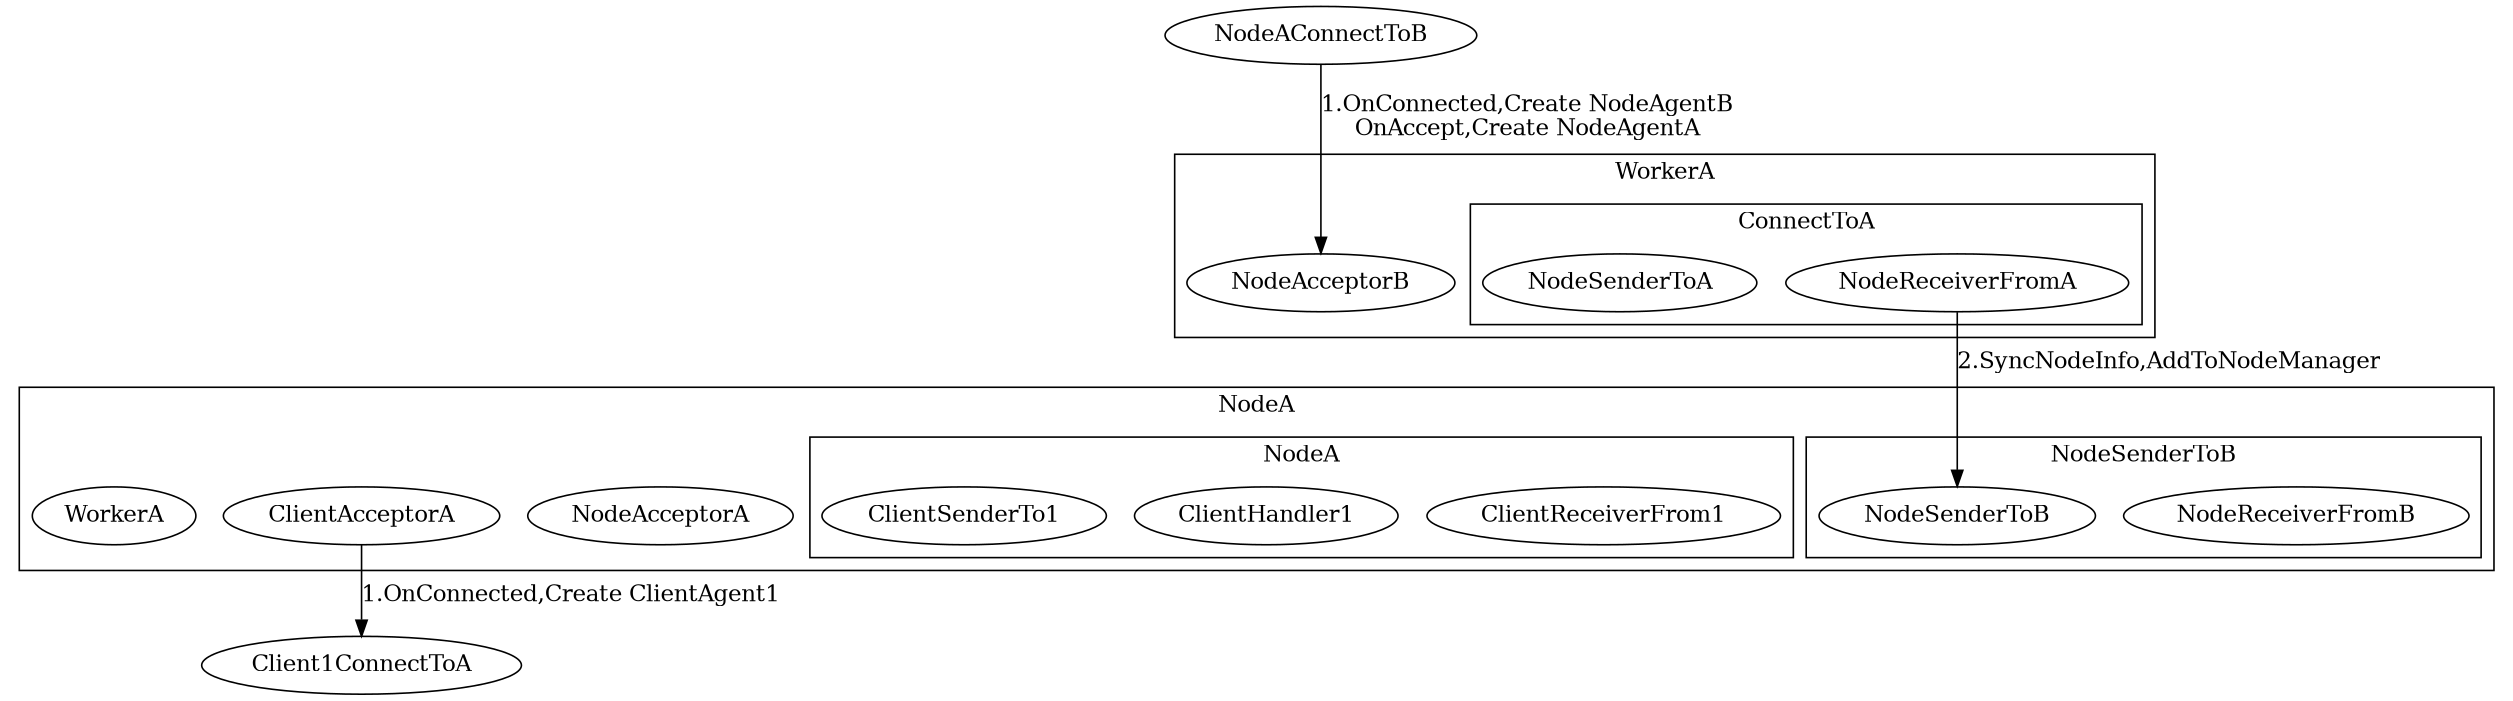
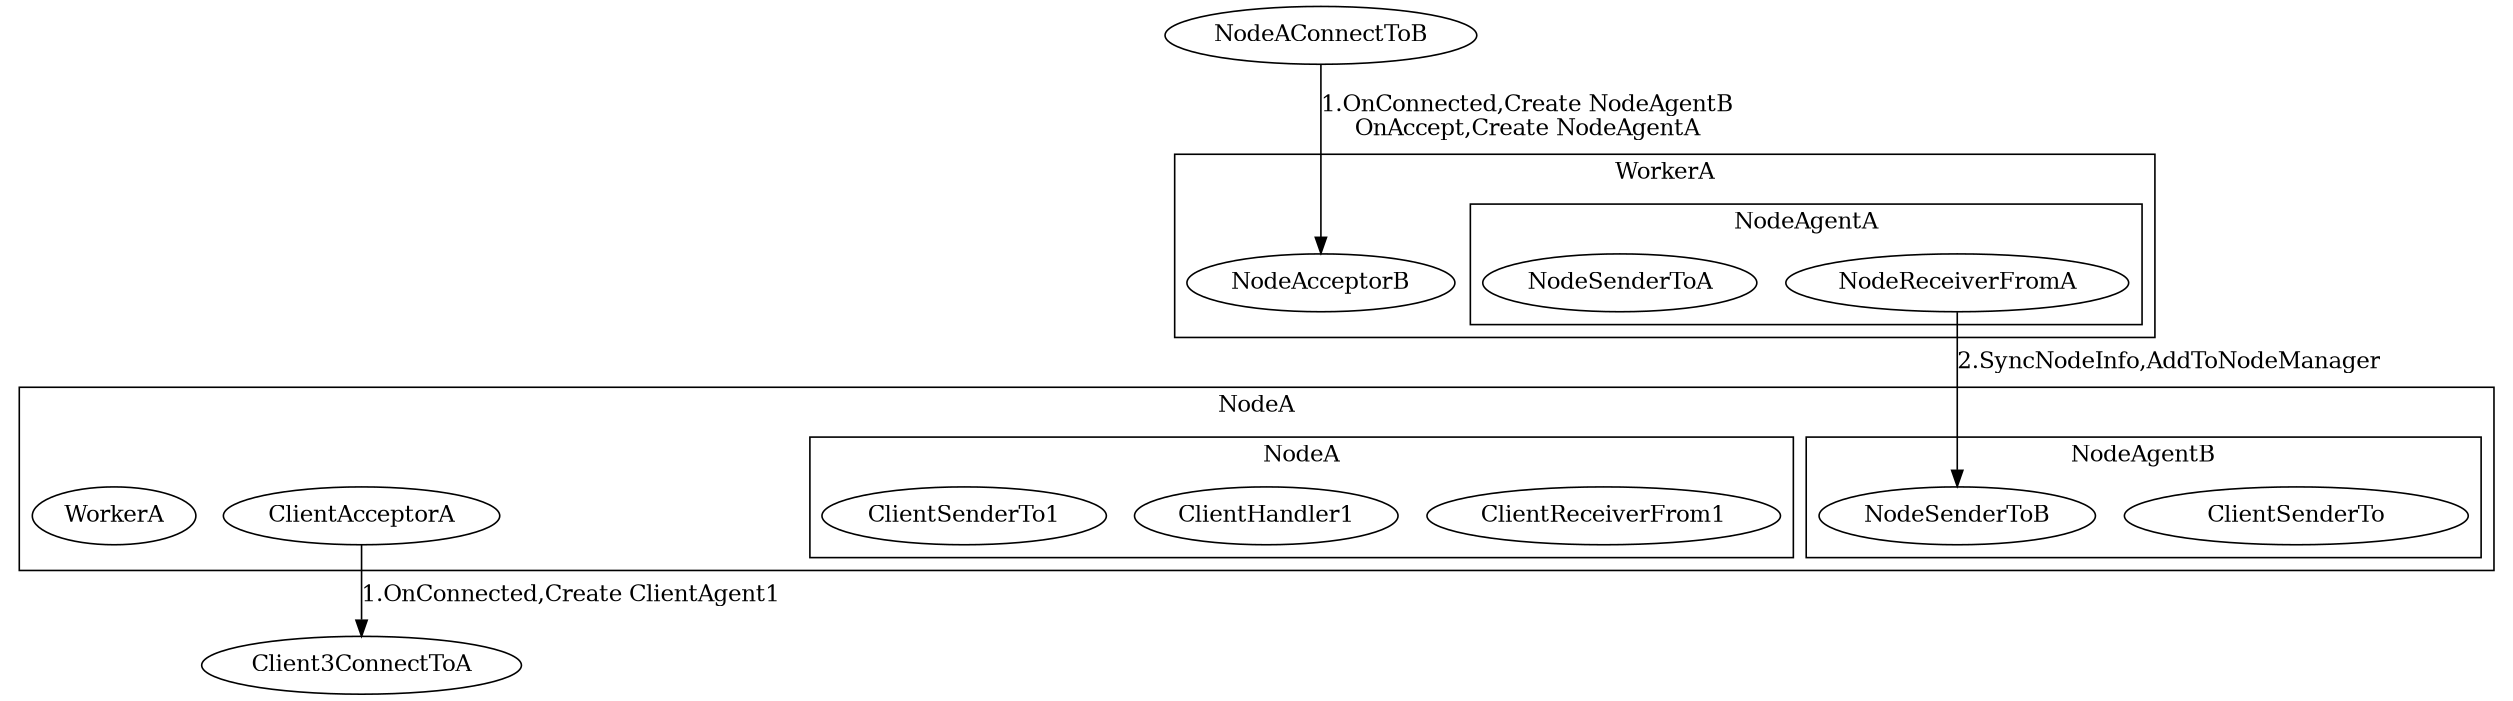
cluster "ConnectToA": label "ConnectToA" -> "NodeAgentA"
cluster "NodeSenderToB": label "NodeSenderToB" -> "NodeAgentB"
node "NodeAcceptorA": removed
node "NodeReceiverFromB": label "NodeReceiverFromB" -> "ClientSenderTo"
node "Client1ConnectToA": label "Client1ConnectToA" -> "Client3ConnectToA"
